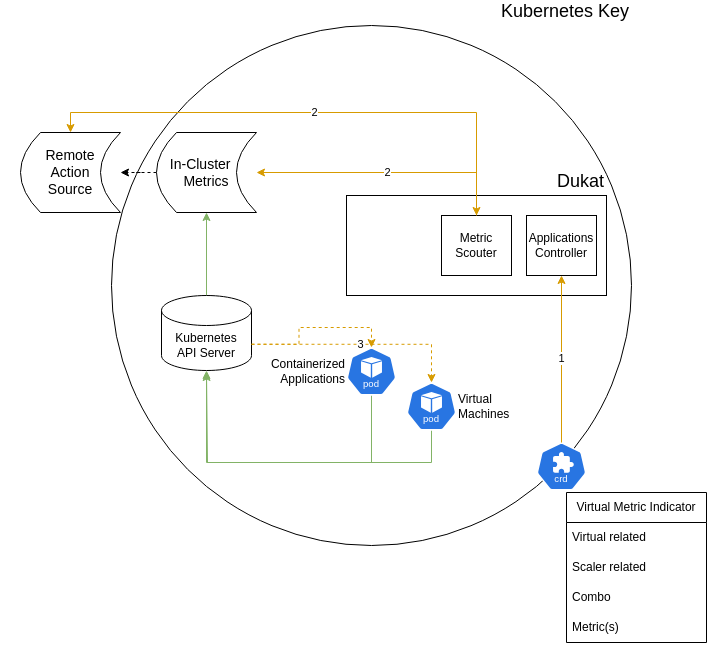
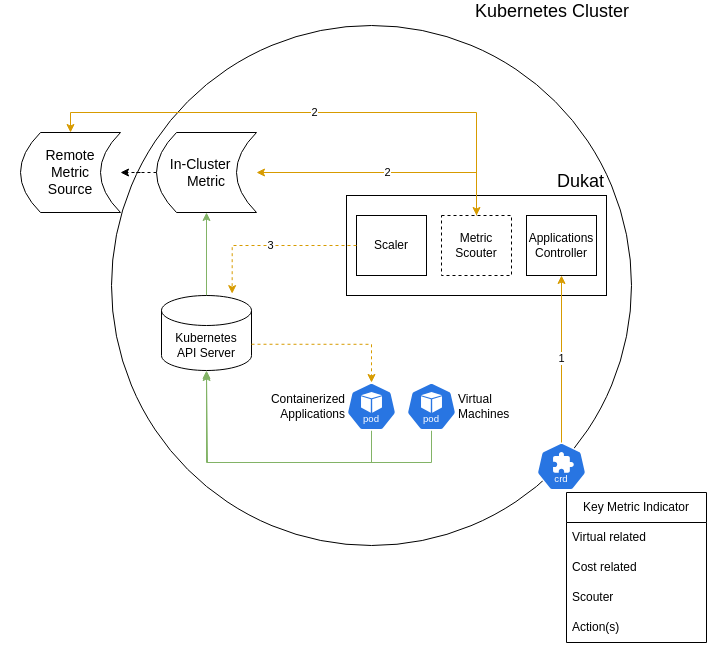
node "Kubernetes Key": label "Kubernetes Key" -> "Kubernetes Cluster"
node "Remote Action Source": label "Remote Action Source" -> "Remote Metric Source"
node "In-Cluster Metrics": label "In-Cluster Metrics" -> "In-Cluster Metric"
edge "Scaler" -> "Kubernetes API Server": added, label "3"
node "Scaler": added
node "Metric Scouter": style solid -> dashed
edge "Kubernetes API Server" -> "Virtual Machines": removed, label "3"
node "Containerized Applications": moved (372, 372) -> (372, 407)
node "Virtual Metric Indicator": label "Virtual Metric Indicator" -> "Key Metric Indicator"
node "Scaler related": label "Scaler related" -> "Cost related"
node "Combo": label "Combo" -> "Scouter"
node "Metric(s)": label "Metric(s)" -> "Action(s)"
